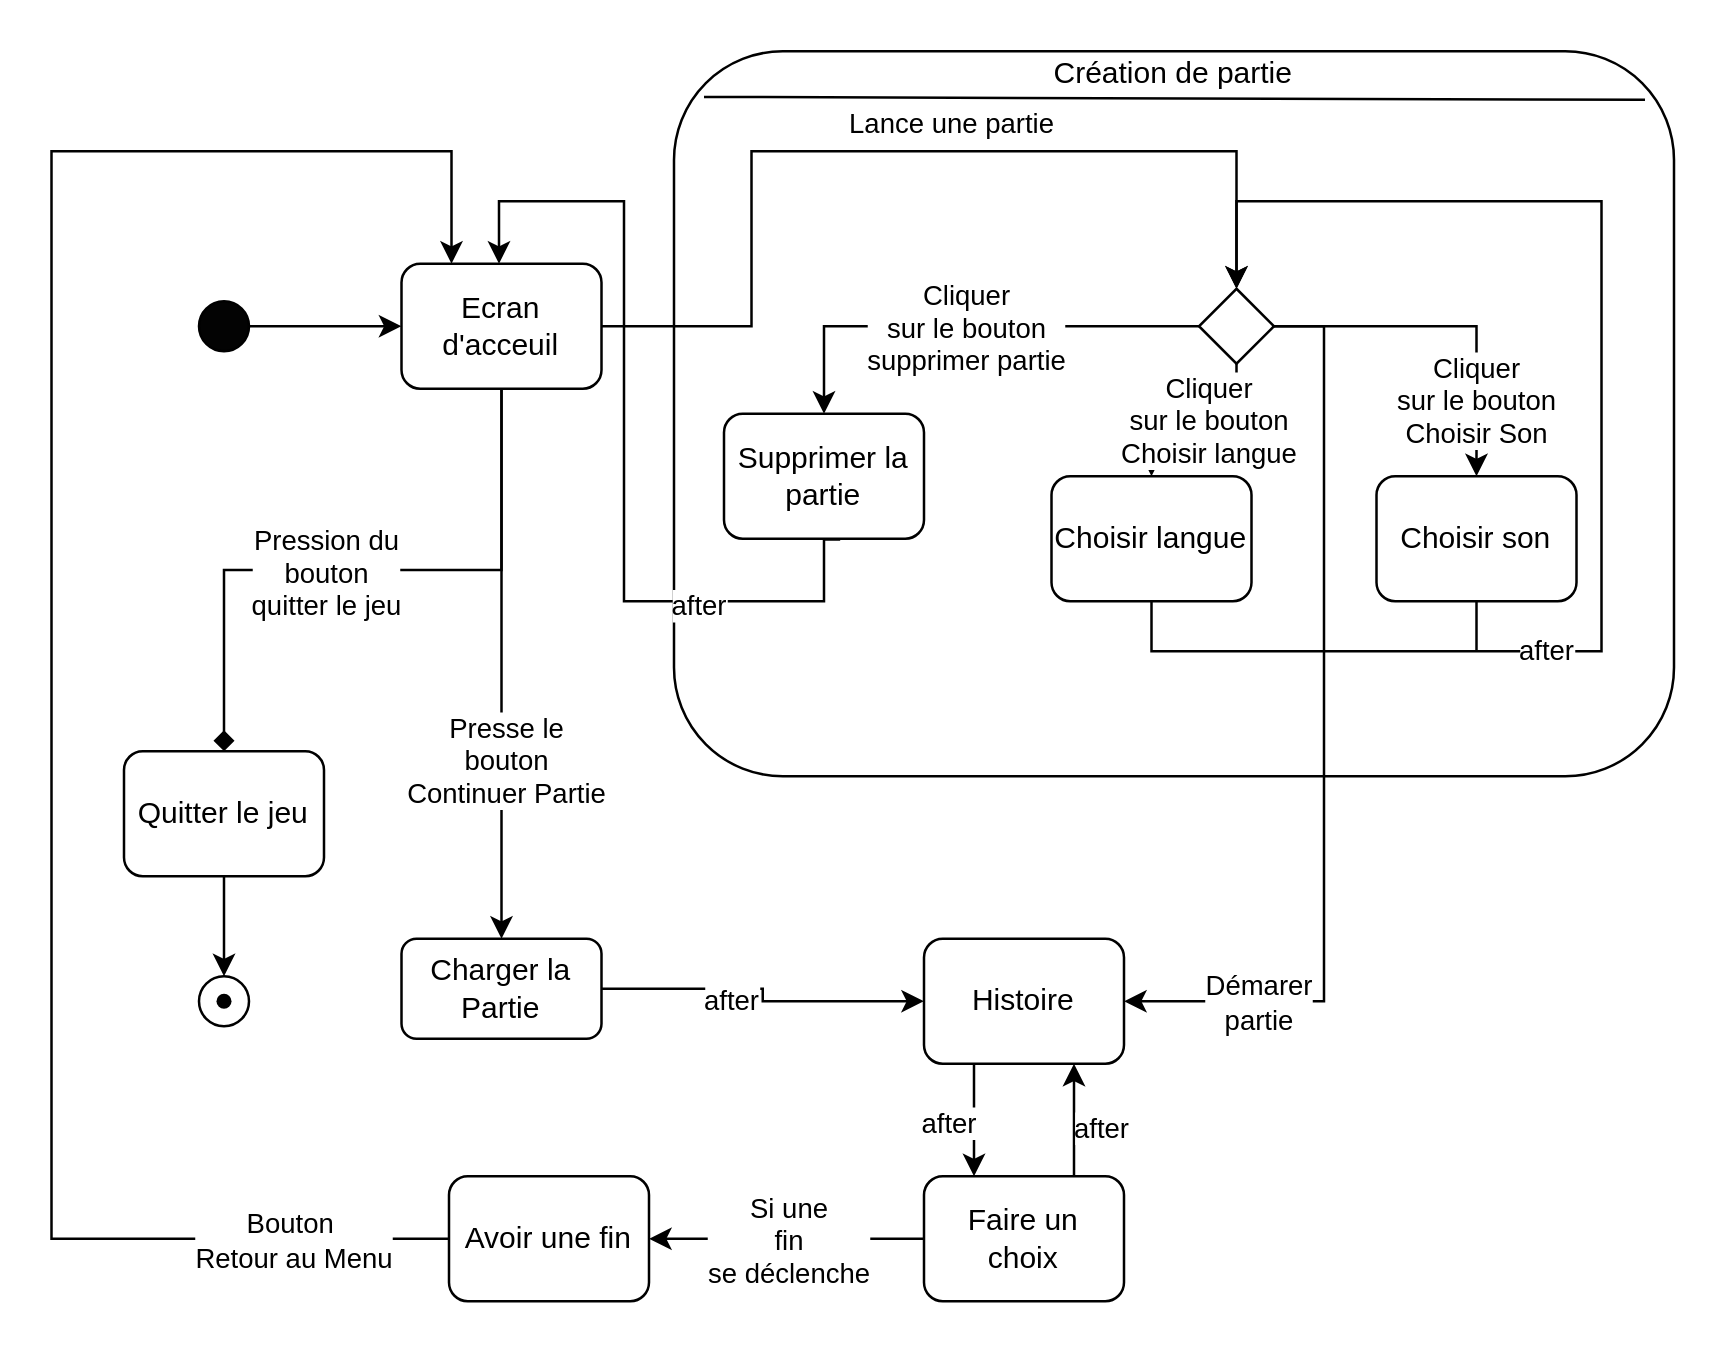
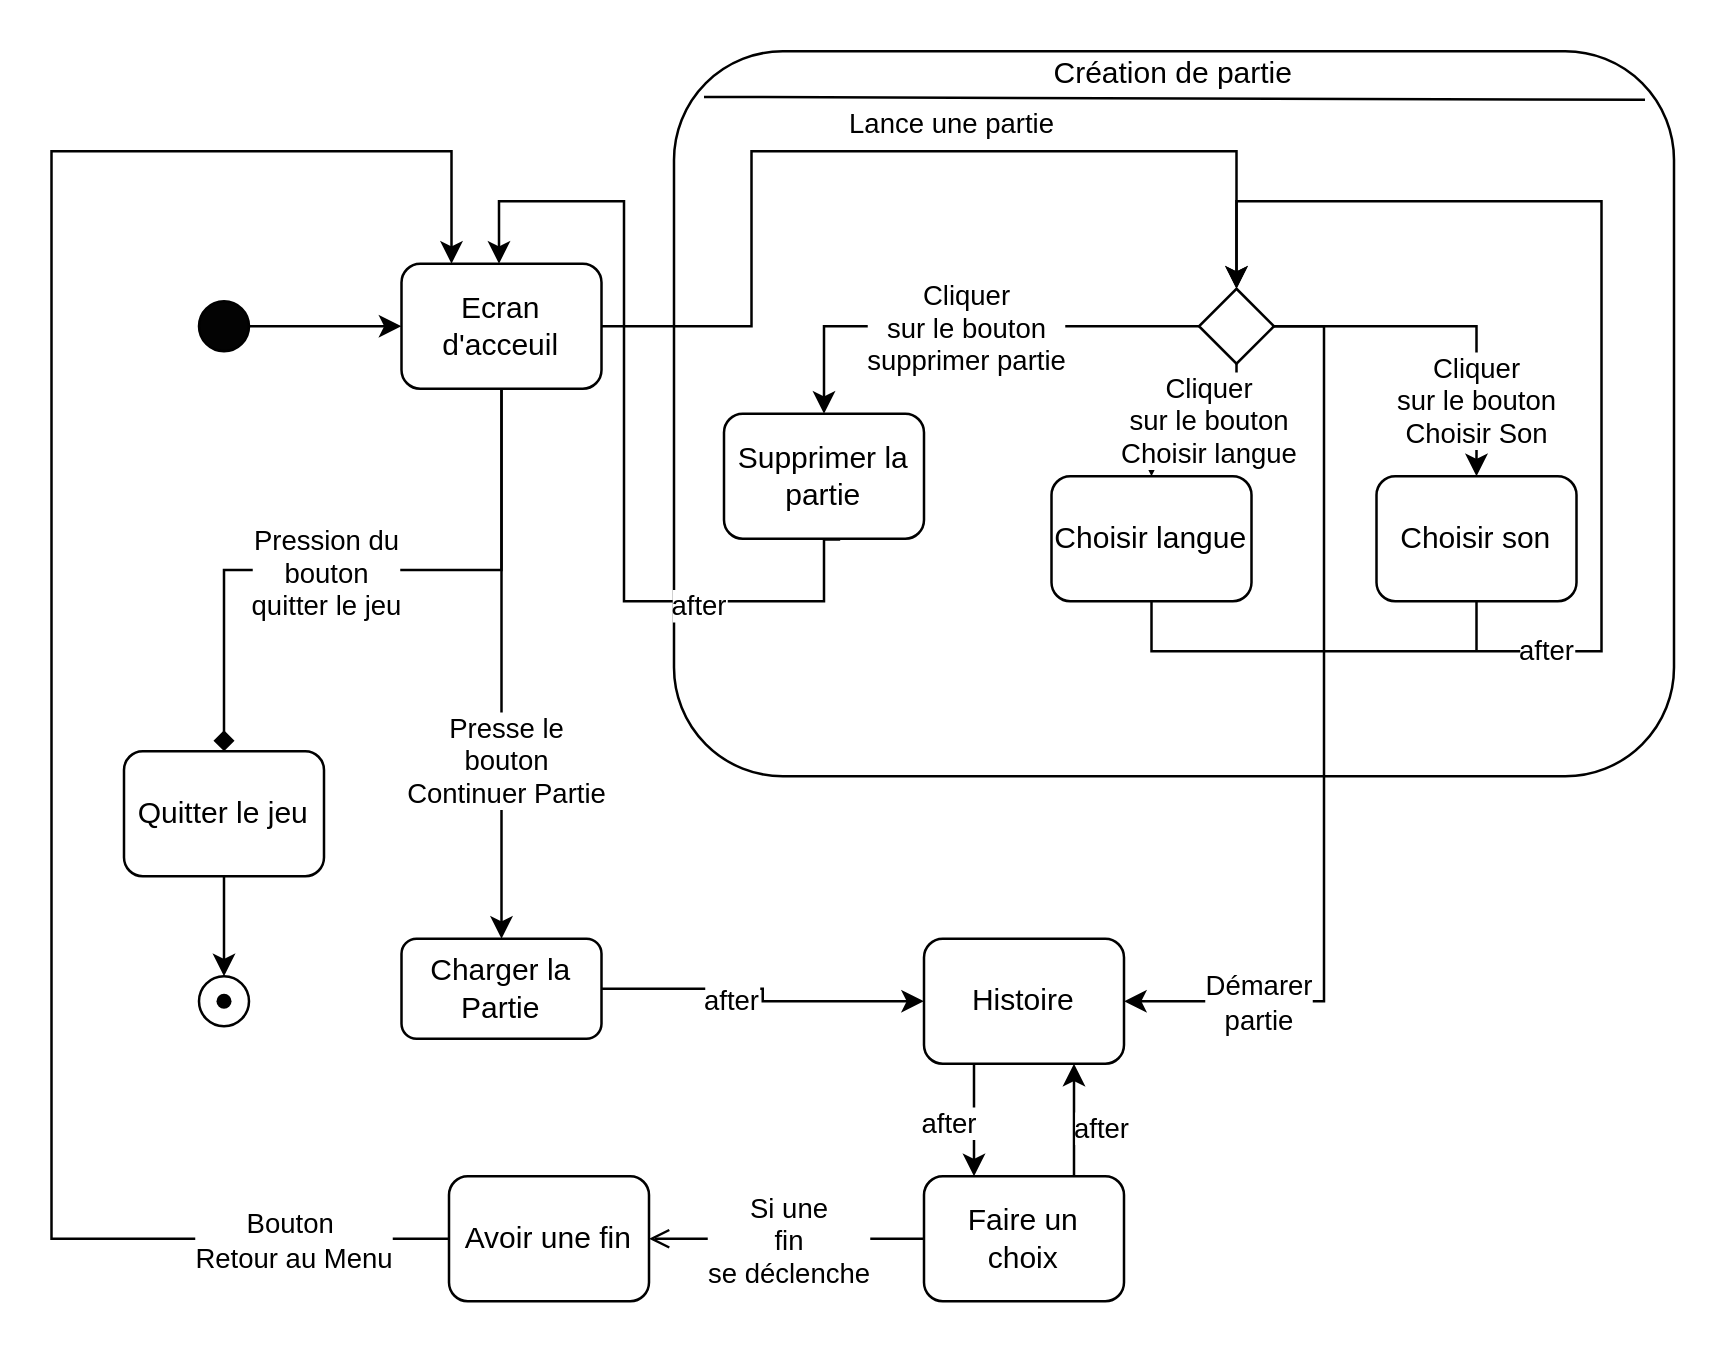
edge "Faire un choix" -> "Avoir une fin": arrowhead classic -> open
